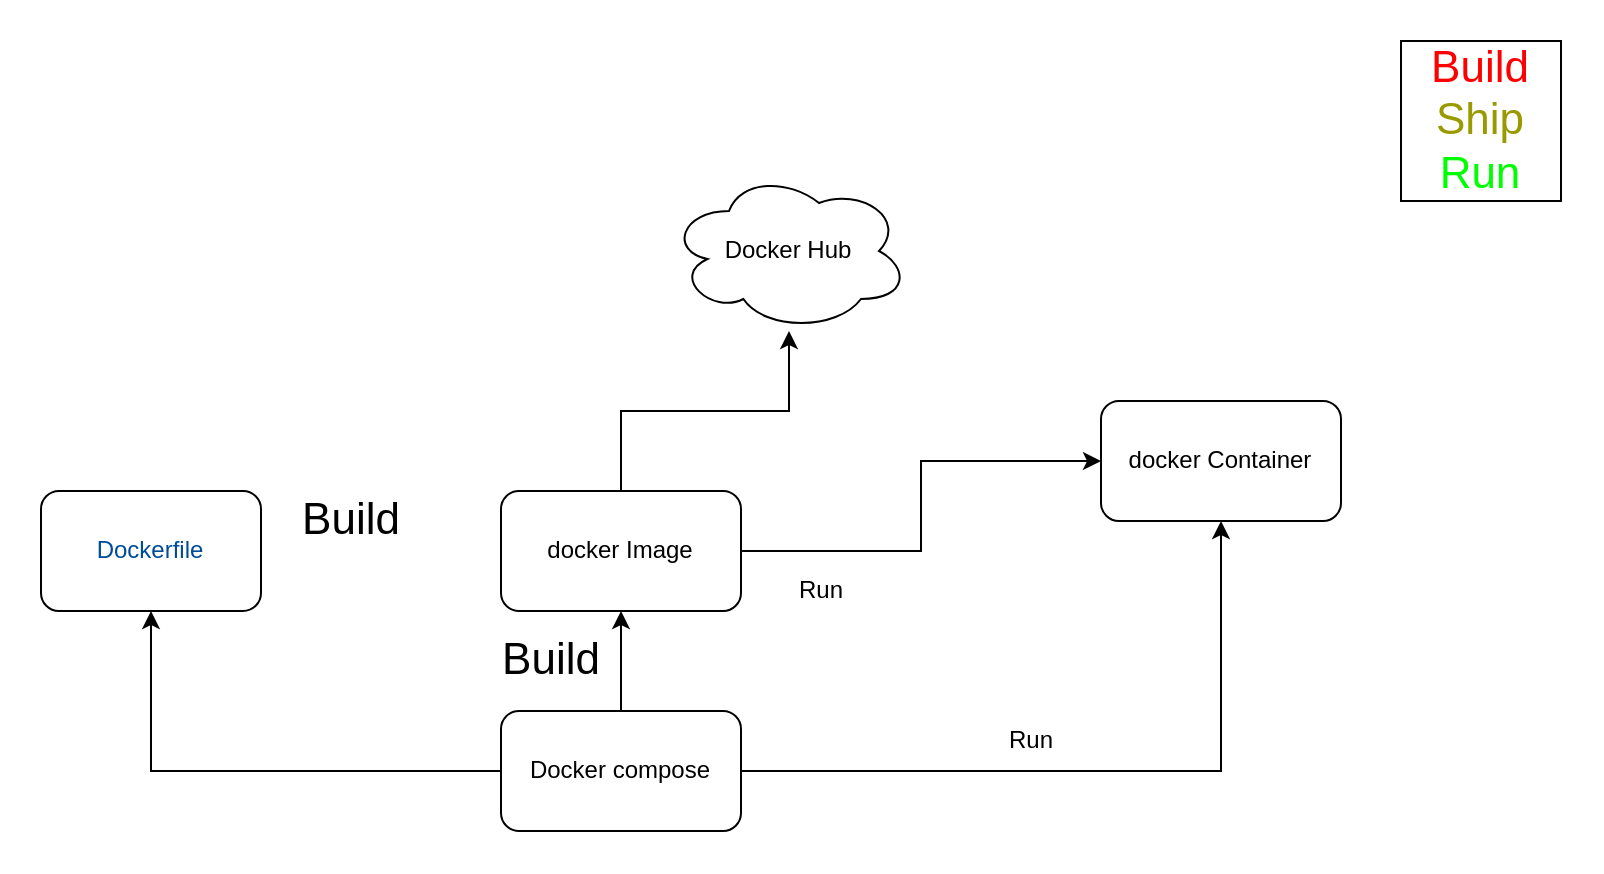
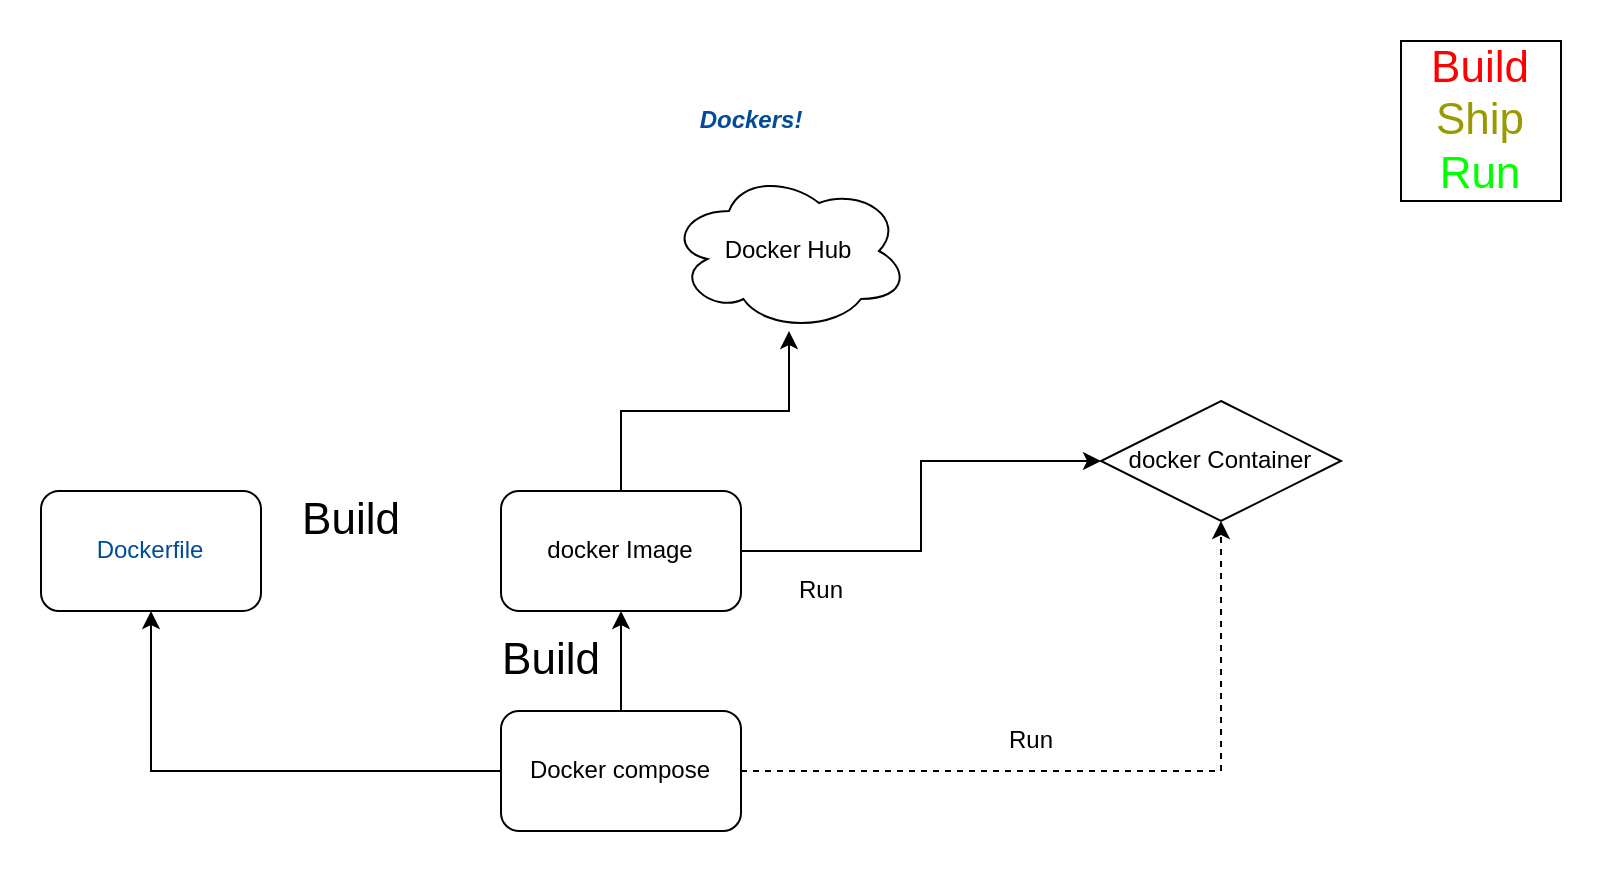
node "Dockers!": added
node "docker Container": shape rounded rectangle -> diamond
edge "Docker compose" -> "docker Container": style solid -> dashed
